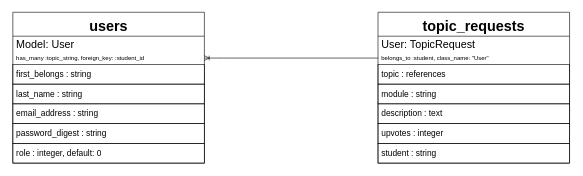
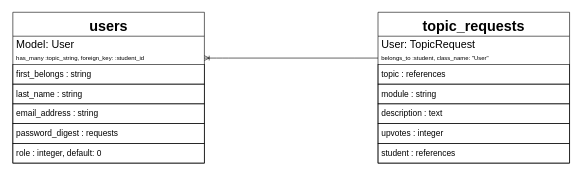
node "password_digest : string": label "password_digest : string" -> "password_digest : requests"
node "student : string": label "student : string" -> "student : references"
